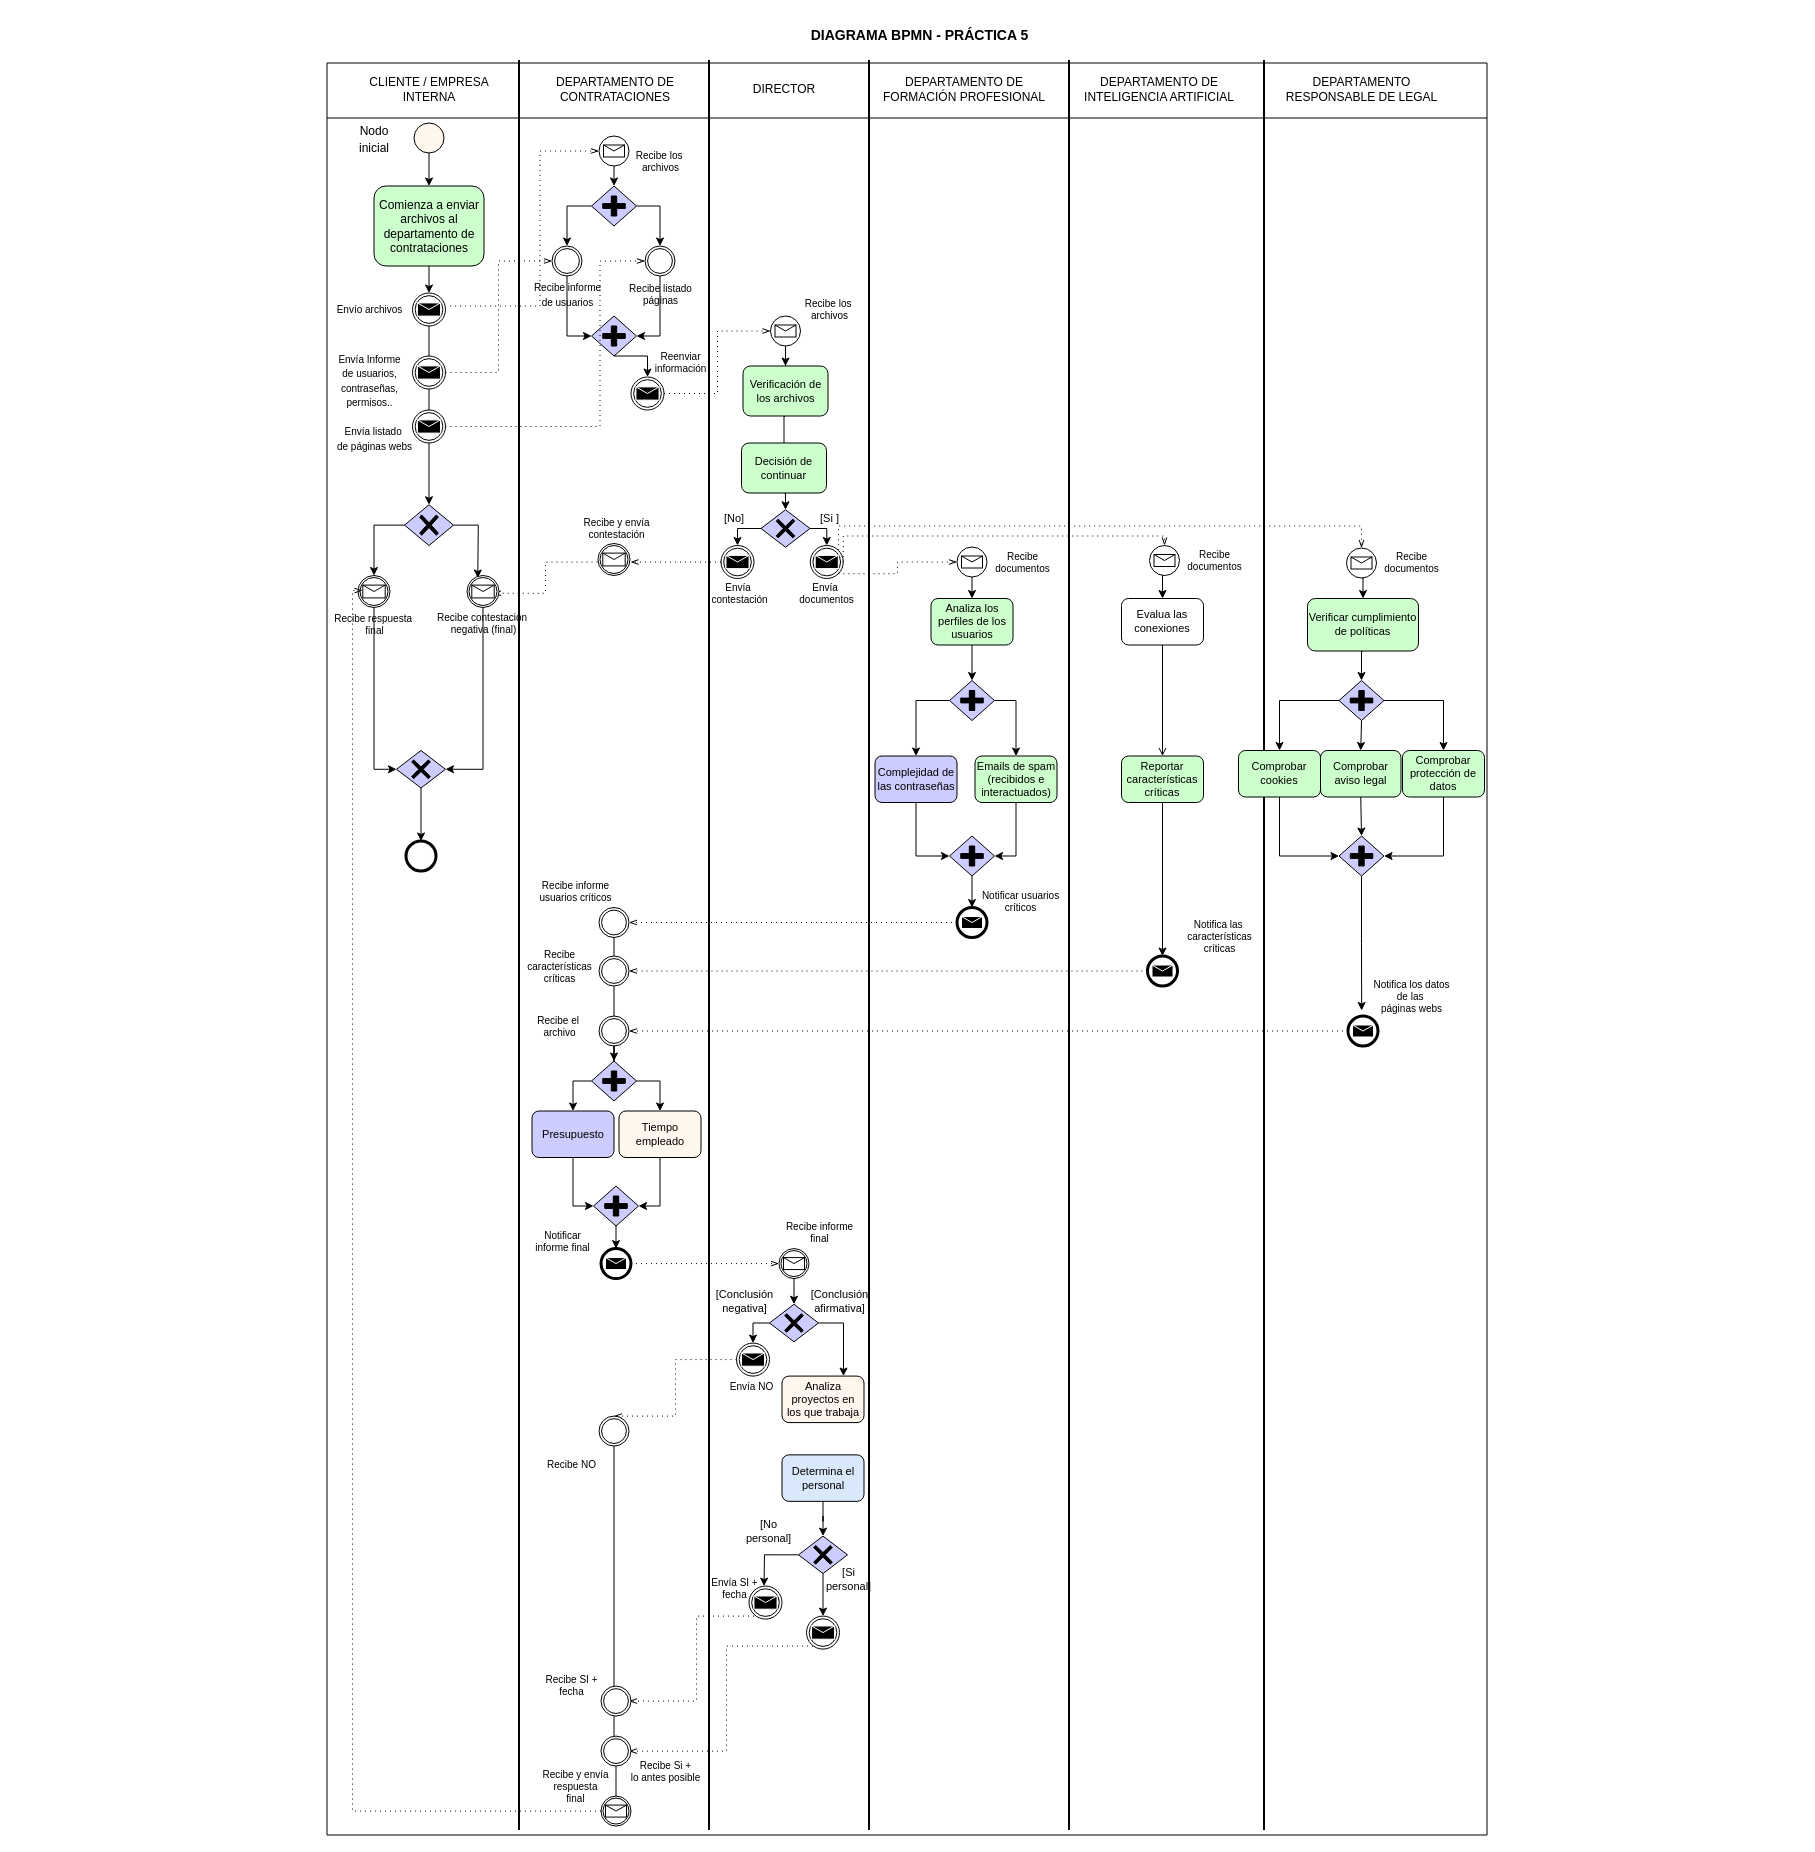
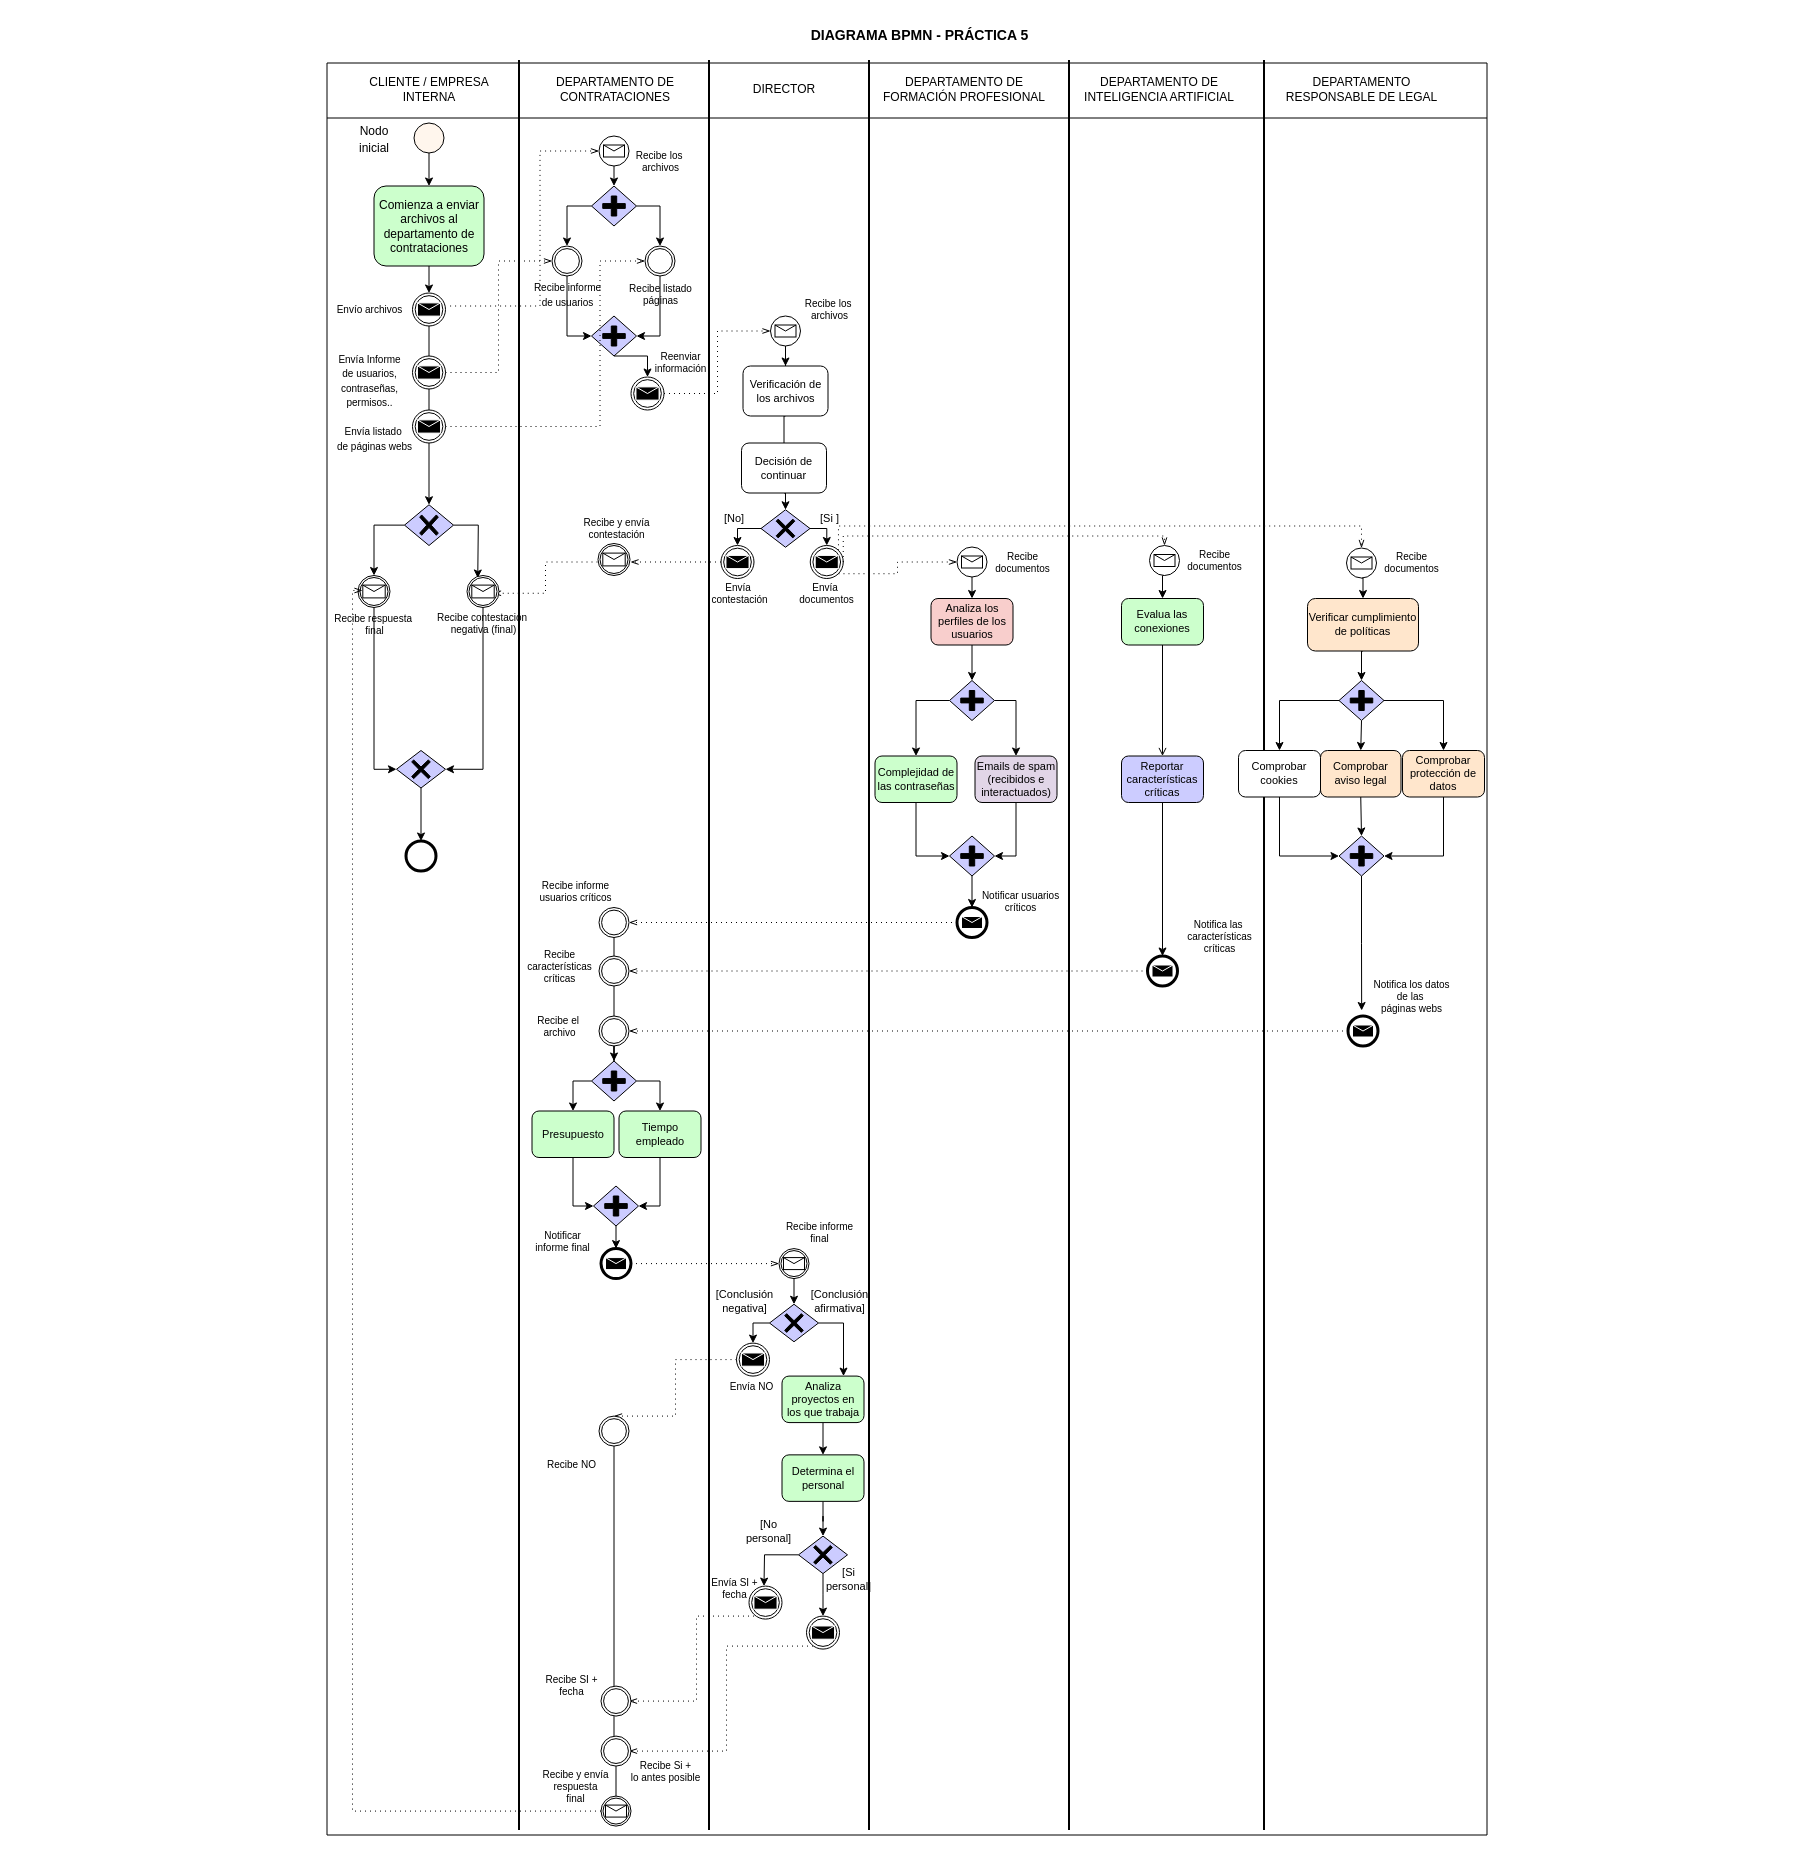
node "Verificación de los archivos": fillcolor #ccffcc -> #ffffff
node "Decisión de continuar": fillcolor #ccffcc -> #ffffff
node "Analiza los perfiles de los usuarios": fillcolor #ccffcc -> #f8cecc
node "Evalua las conexiones": fillcolor #ffffff -> #ccffcc
node "Verificar cumplimiento de políticas": fillcolor #ccffcc -> #ffe6cc
node "Comprobar cookies": fillcolor #ccffcc -> #ffffff
node "Comprobar aviso legal": fillcolor #ccffcc -> #ffe6cc
node "Comprobar protección de datos": fillcolor #ccffcc -> #ffe6cc
node "Complejidad de las contraseñas": fillcolor #ccccff -> #ccffcc
node "Emails de spam (recibidos e interactuados)": fillcolor #ccffcc -> #e1d5e7
node "Reportar características críticas": fillcolor #ccffcc -> #ccccff
node "Presupuesto": fillcolor #ccccff -> #ccffcc
node "Tiempo empleado": fillcolor #fff6ed -> #ccffcc
node "Analiza proyectos en los que trabaja": fillcolor #fff6ed -> #ccffcc
edge "Analiza proyectos en los que trabaja" -> "Determina el personal": added
node "Determina el personal": fillcolor #dae8fc -> #ccffcc
